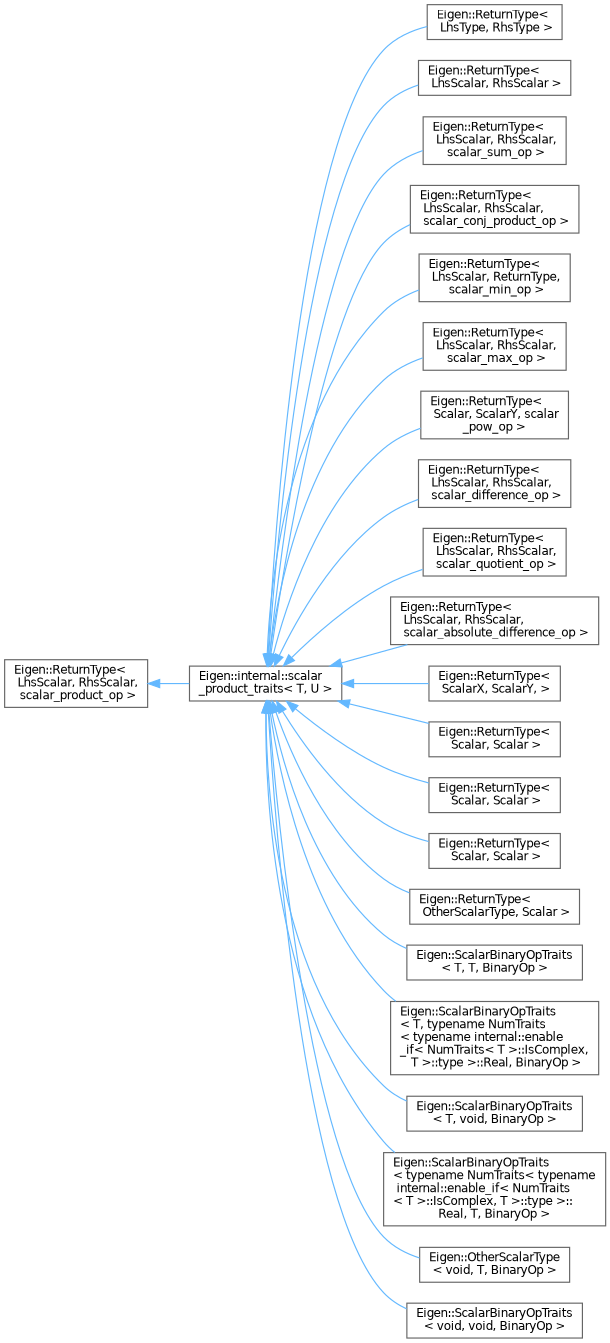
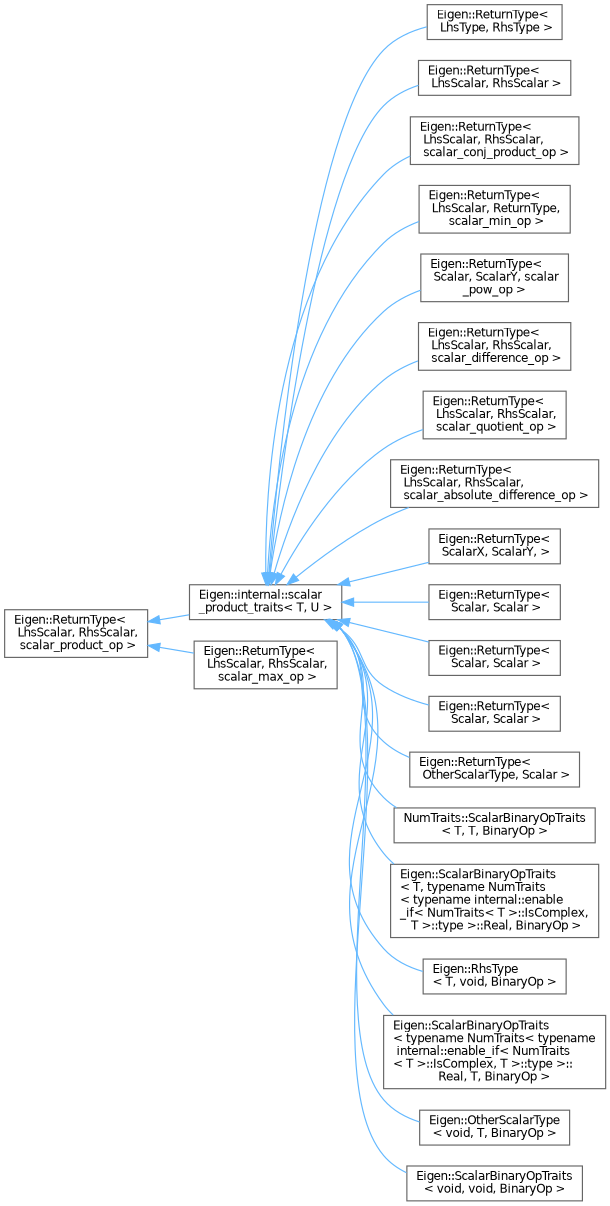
node "Eigen::ReturnType< LhsScalar, RhsScalar, scalar_sum_op >": removed
edge "Eigen::ReturnType< LhsScalar, RhsScalar, scalar_max_op >" -> "Eigen::internal::scalar _product_traits< T, U >": now "Eigen::ReturnType< LhsScalar, RhsScalar, scalar_max_op >" -> "Eigen::ReturnType< LhsScalar, RhsScalar, scalar_product_op >"
node "Eigen::ScalarBinaryOpTraits < T, T, BinaryOp >": label "Eigen::ScalarBinaryOpTraits < T, T, BinaryOp >" -> "NumTraits::ScalarBinaryOpTraits < T, T, BinaryOp >"
node "Eigen::ScalarBinaryOpTraits < T, void, BinaryOp >": label "Eigen::ScalarBinaryOpTraits < T, void, BinaryOp >" -> "Eigen::RhsType < T, void, BinaryOp >"
